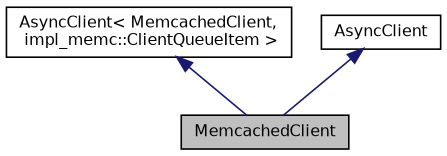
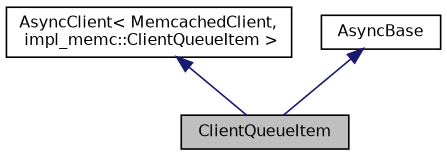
node "AsyncClient": label "AsyncClient" -> "AsyncBase"
node "MemcachedClient": label "MemcachedClient" -> "ClientQueueItem"
